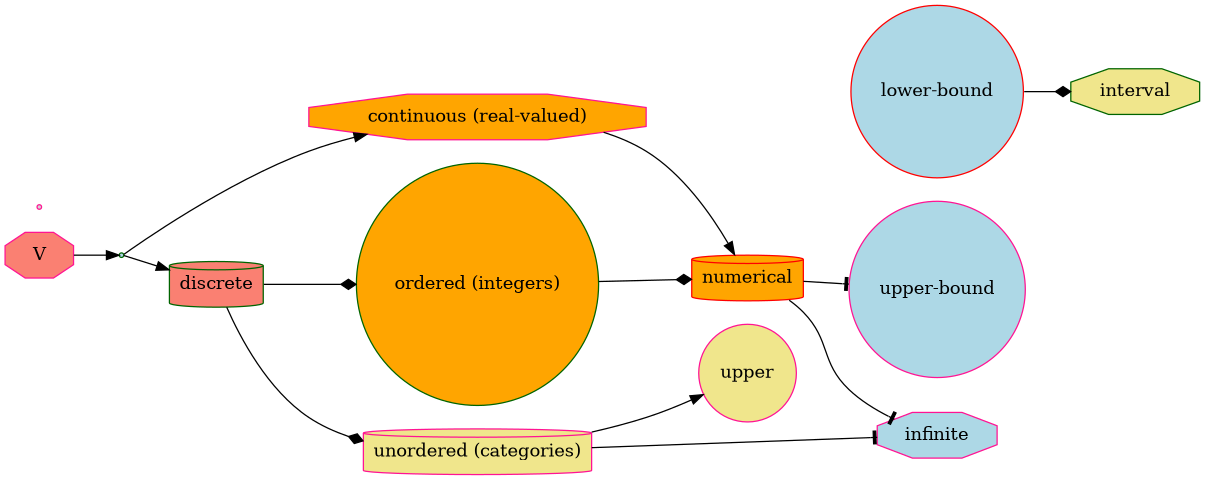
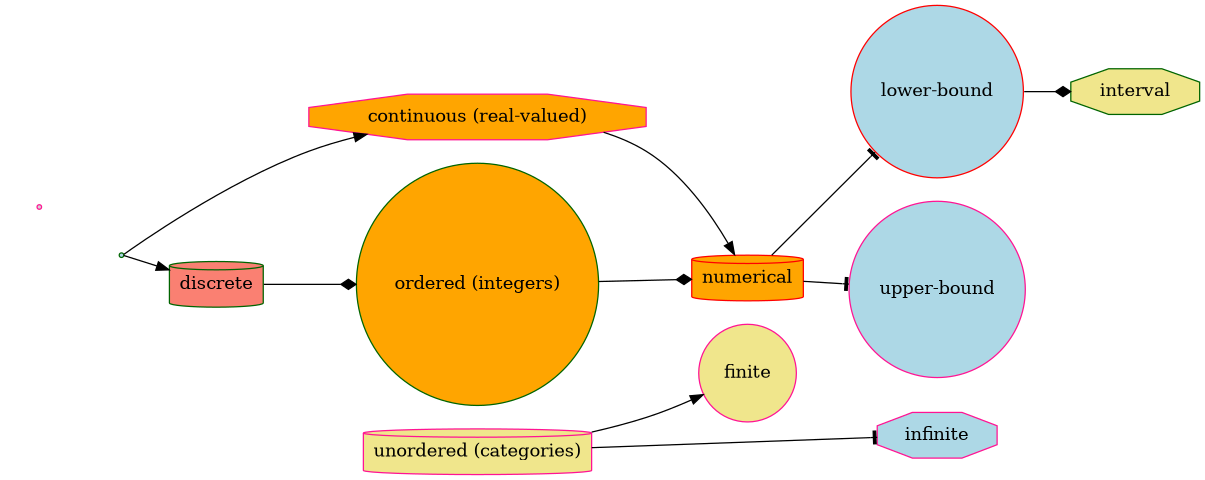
node "V": removed
edge "numerical" -> "infinite": now "numerical" -> "lower-bound"
node "upper": label "upper" -> "finite"
edge "discrete" -> "unordered (categories)": removed
